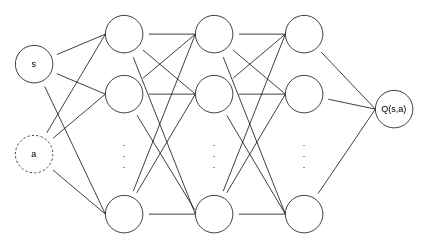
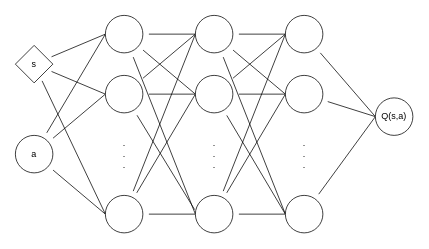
node "s": shape ellipse -> diamond
node "Q(s,a)": moved (394, 109) -> (394, 117)
node "a": style dashed -> solid
